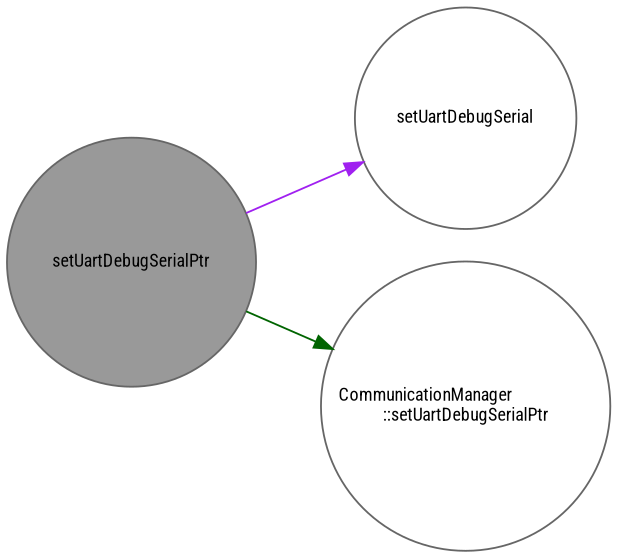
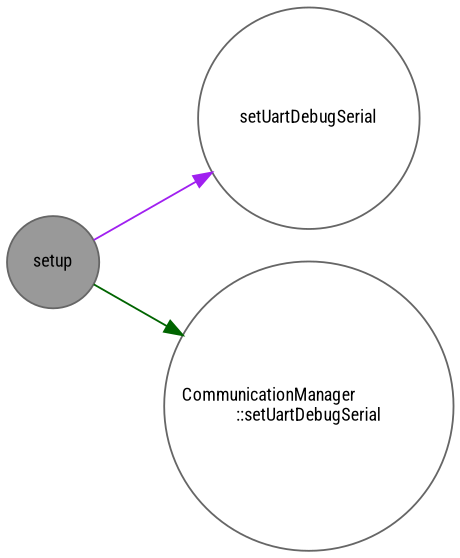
node "setUartDebugSerialPtr": label "setUartDebugSerialPtr" -> "setup"
node "CommunicationManager ::setUartDebugSerialPtr": label "CommunicationManager ::setUartDebugSerialPtr" -> "CommunicationManager ::setUartDebugSerial"
